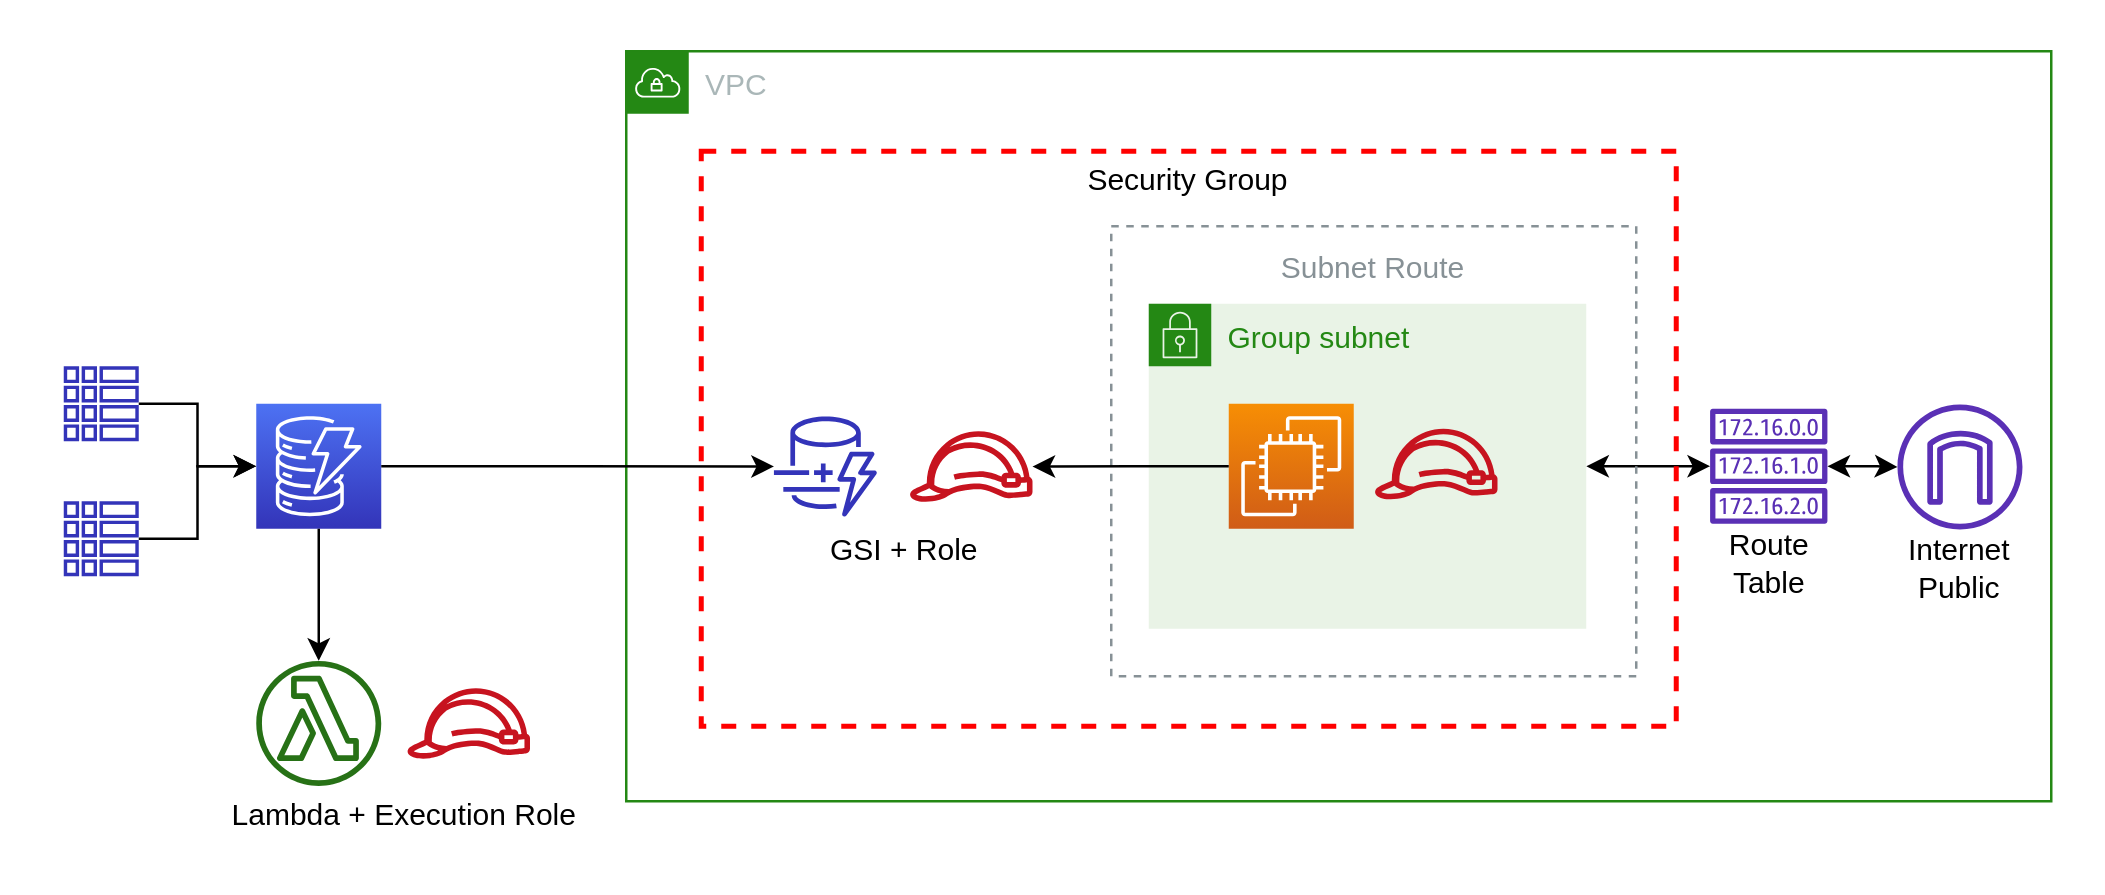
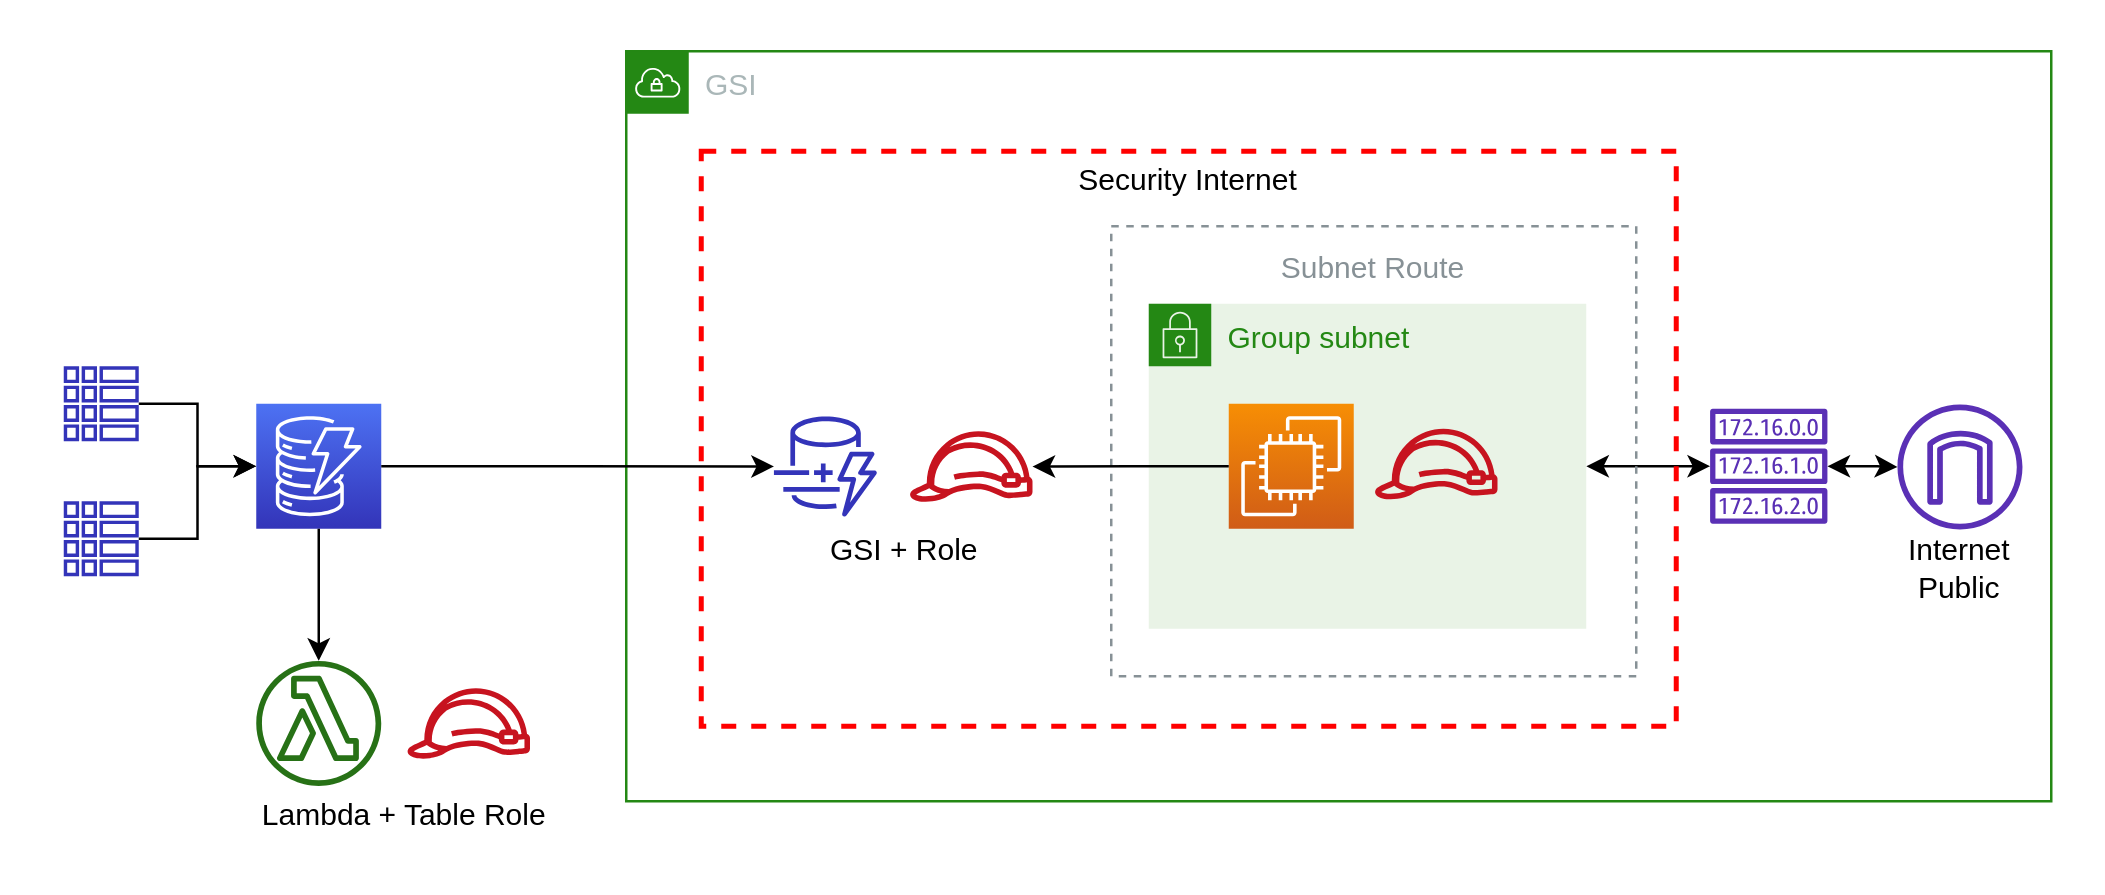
node "VPC": label "VPC" -> "GSI"
node "Security Group": label "Security Group" -> "Security Internet"
node "Route Table": removed
node "Lambda + Execution Role": label "Lambda + Execution Role" -> "Lambda + Table Role"
